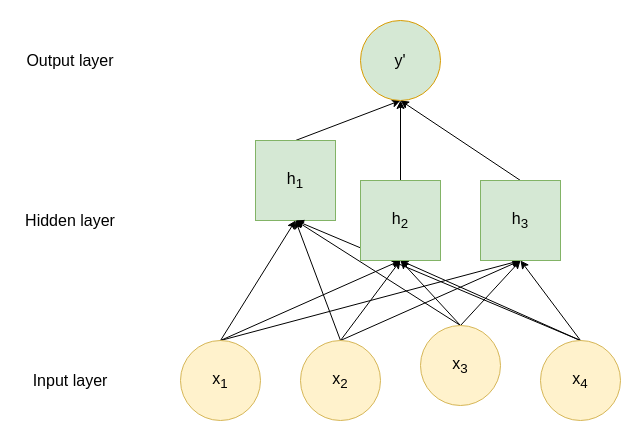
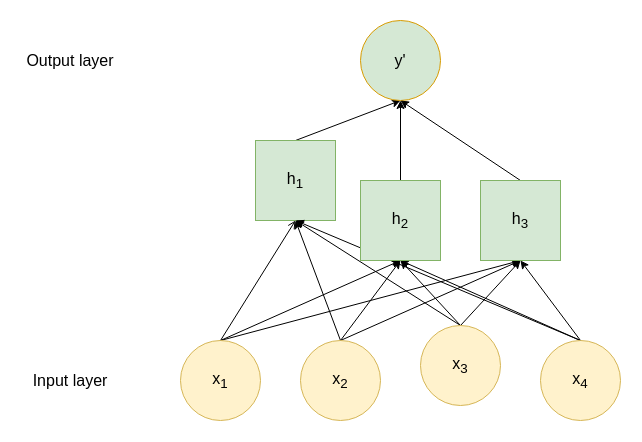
node "Hidden layer": removed
edge "x1" -> "h1": arrowhead classic -> open
